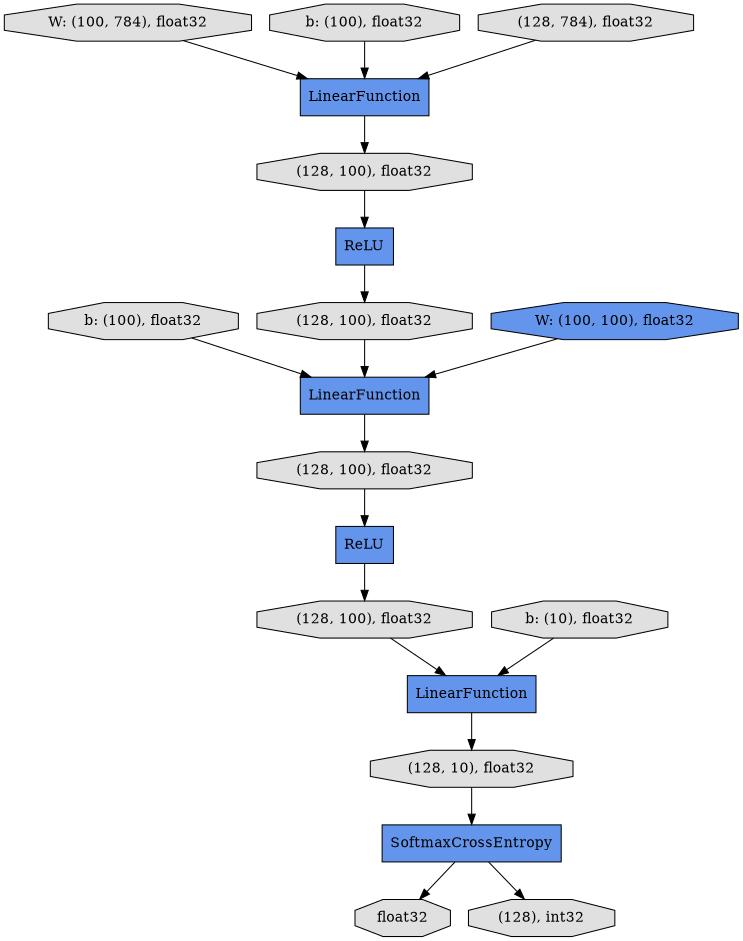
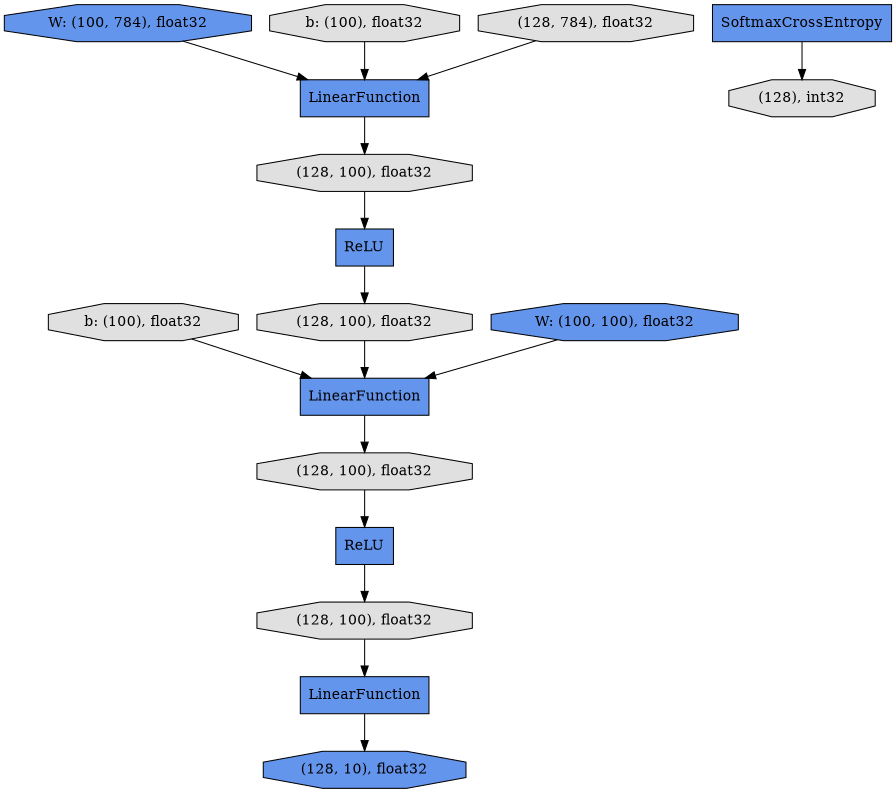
node "W: (100, 784), float32": fillcolor #e0e0e0 -> #6495ed
node "b: (10), float32": removed
node "(128, 10), float32": fillcolor #e0e0e0 -> #6495ed
edge "(128, 10), float32" -> "SoftmaxCrossEntropy": removed
node "float32": removed
